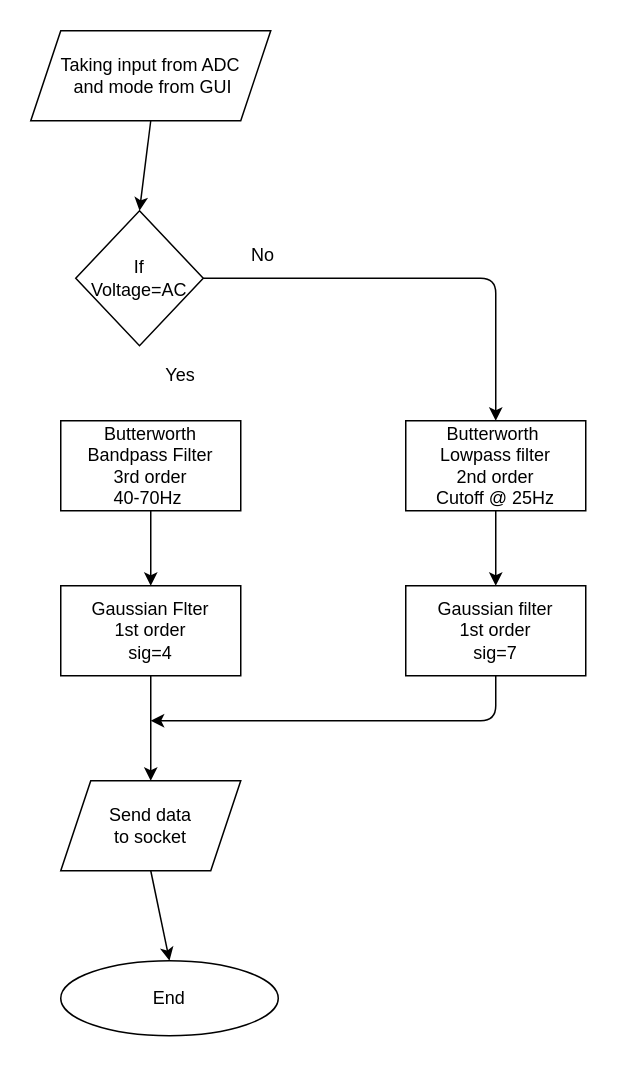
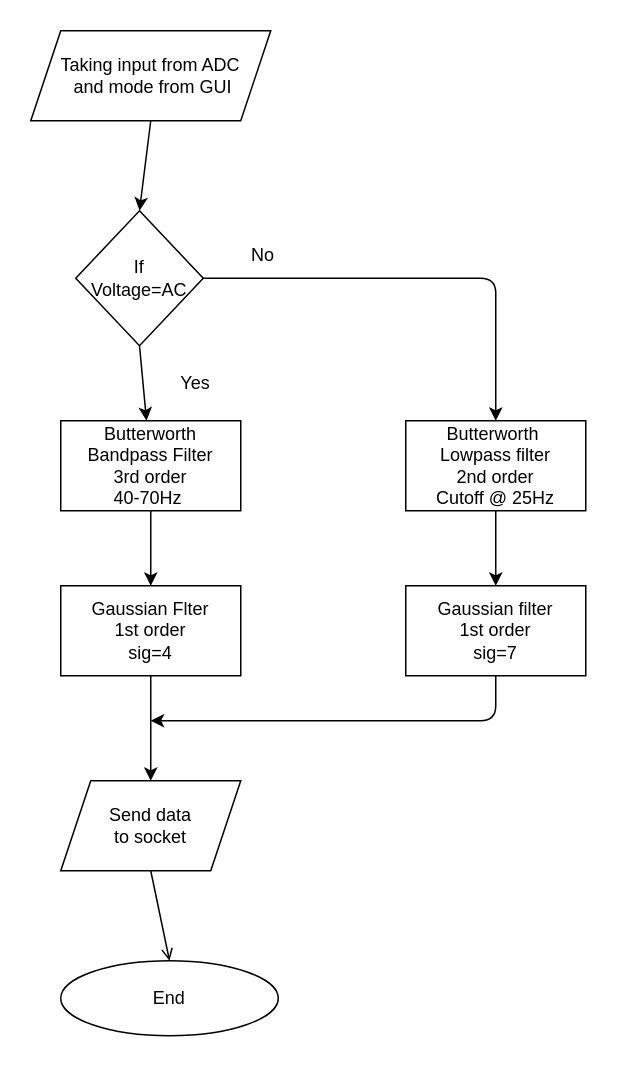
node "Yes": moved (181, 376) -> (196, 383)
edge "If Voltage=AC" -> "Butterworth Bandpass Filter 3rd order 40-70Hz": added
edge "Send data to socket" -> "End": arrowhead classic -> open
